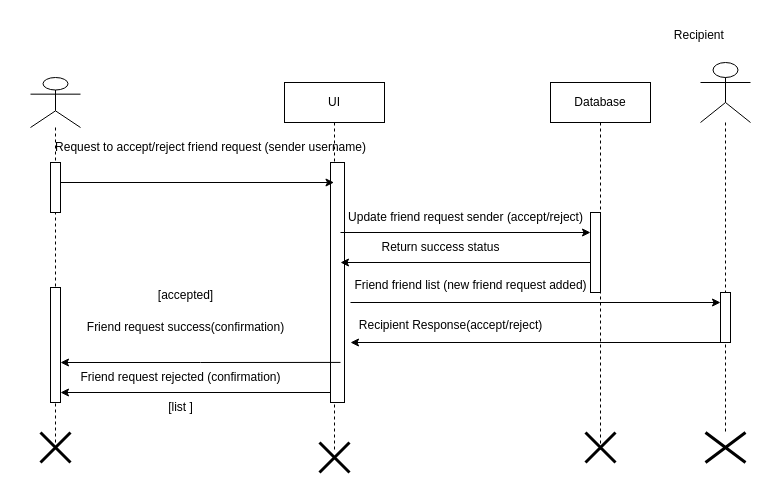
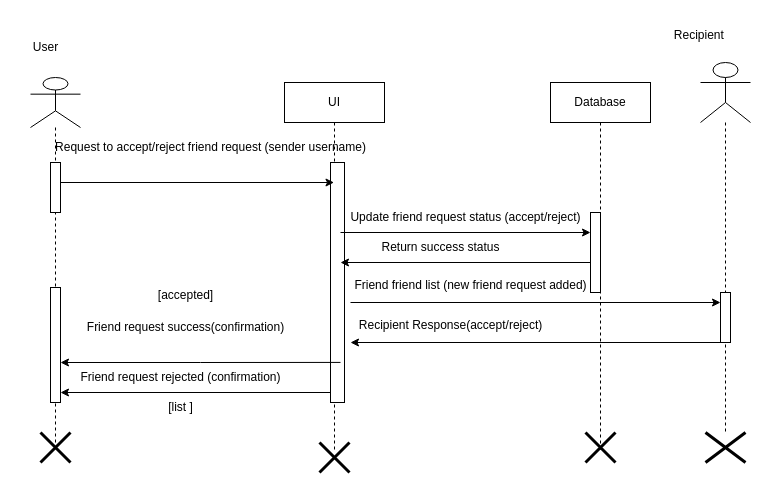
node "User": added
node "Update friend request sender (accept/reject)": label "Update friend request sender (accept/reject)" -> "Update friend request status (accept/reject)"
